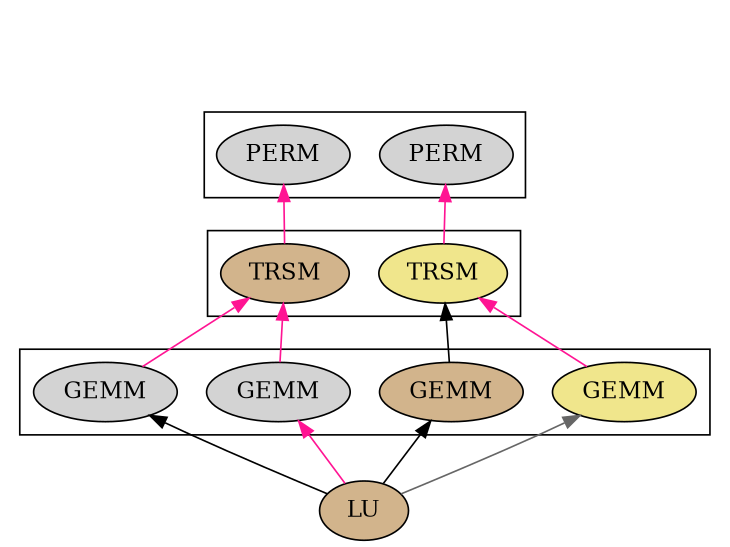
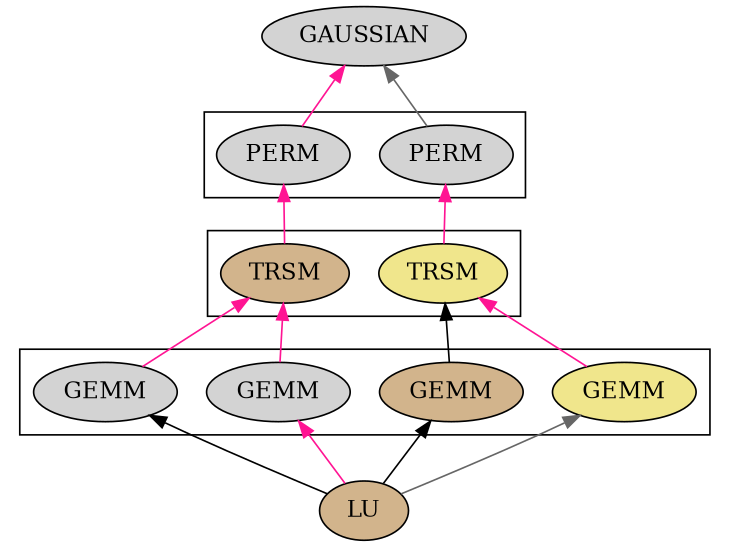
node "GAUSSIAN": added
